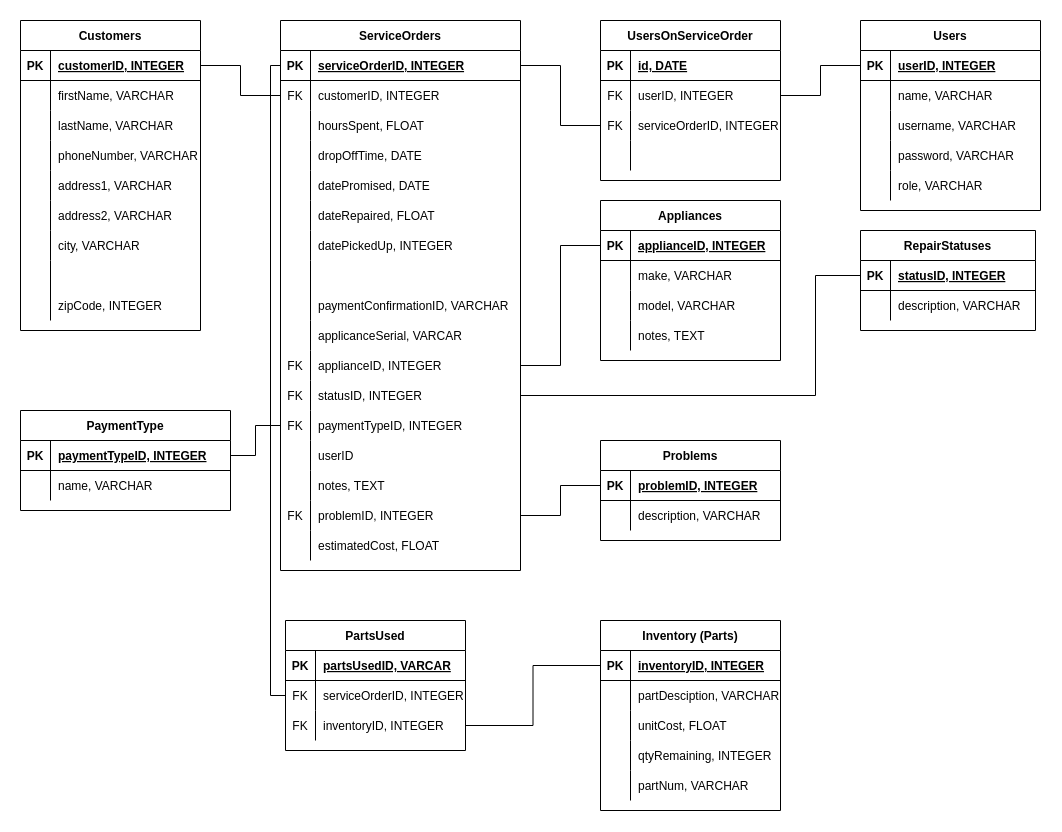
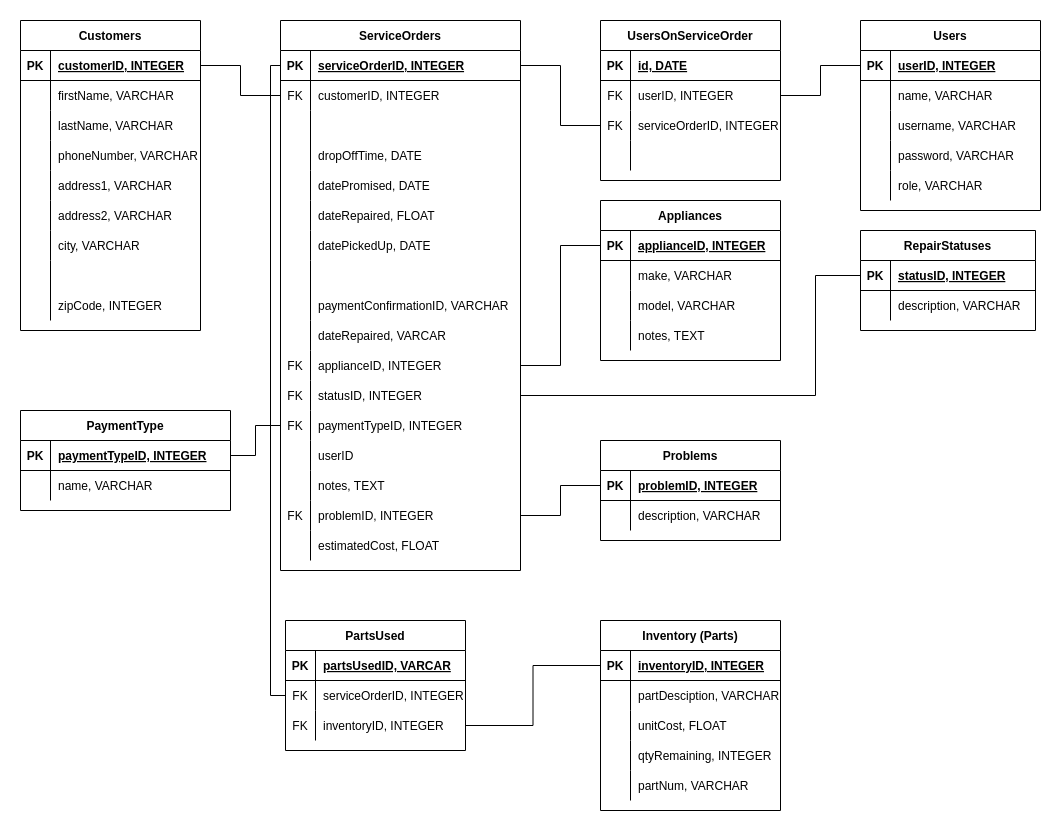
node "hoursSpent, FLOAT": removed
node "datePickedUp, INTEGER": label "datePickedUp, INTEGER" -> "datePickedUp, DATE"
node "applicanceSerial, VARCAR": label "applicanceSerial, VARCAR" -> "dateRepaired, VARCAR"
